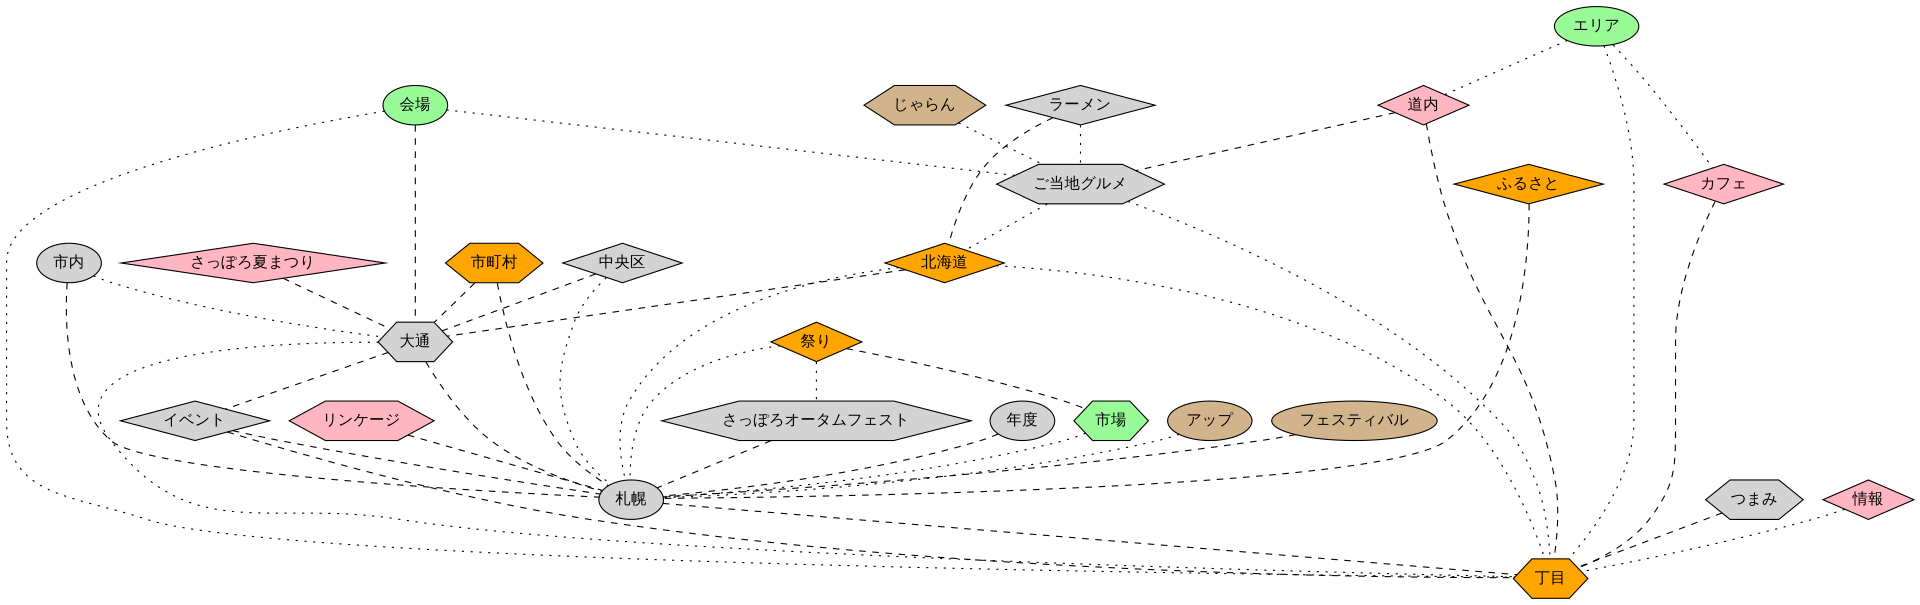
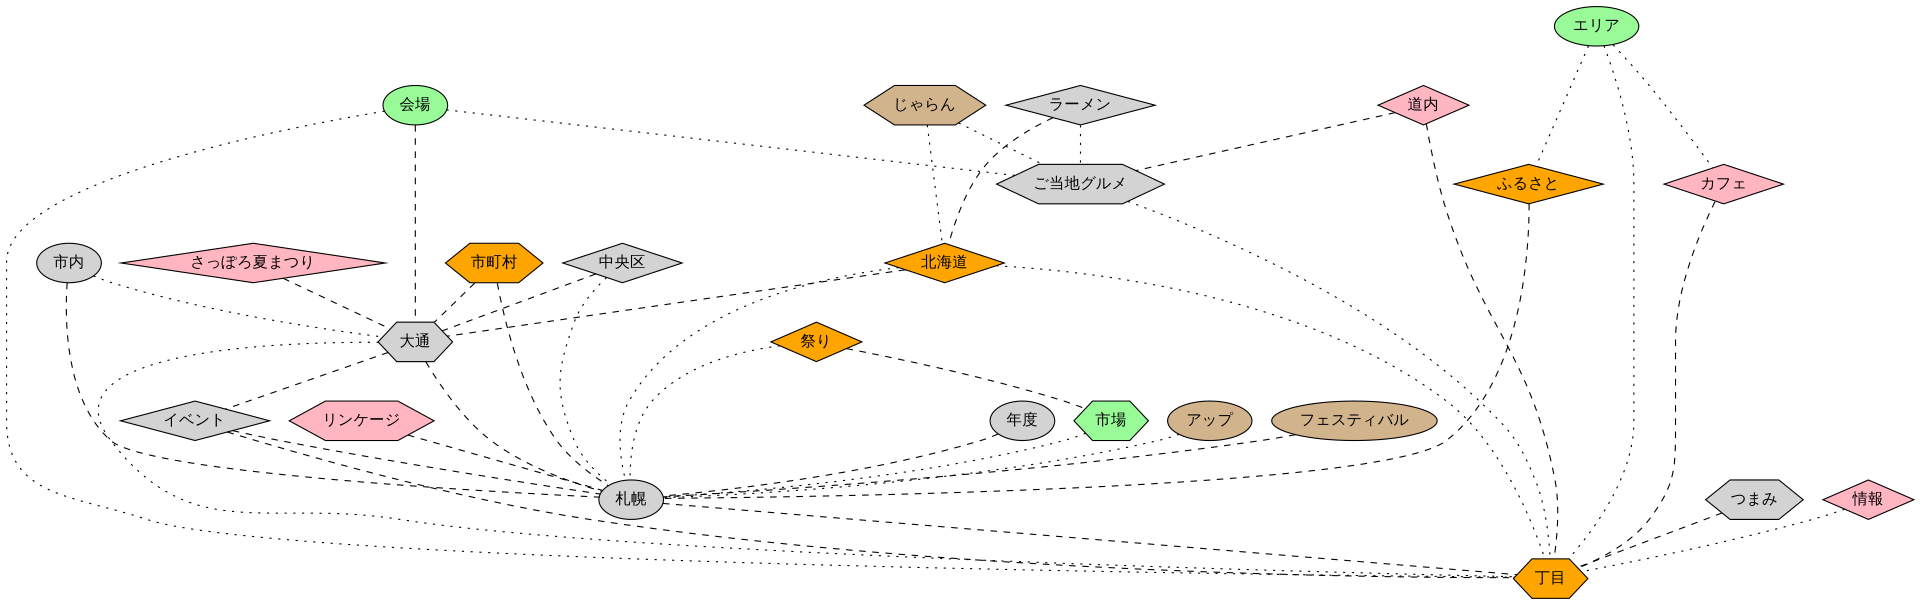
edge "エリア" -- "道内": now "エリア" -- "ふるさと"
edge "ご当地グルメ" -- "北海道": now "じゃらん" -- "北海道"
node "さっぽろオータムフェスト": removed
